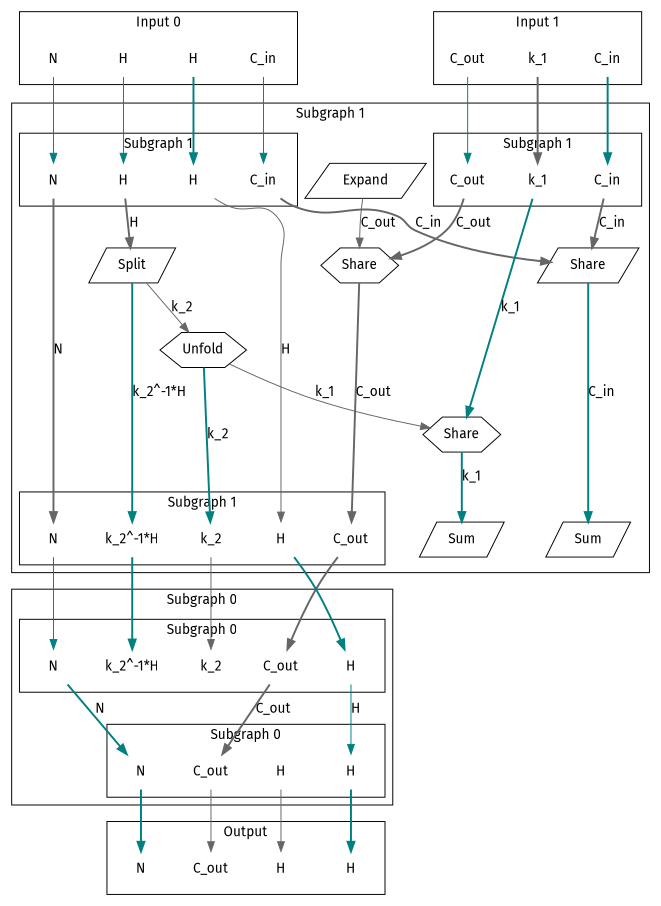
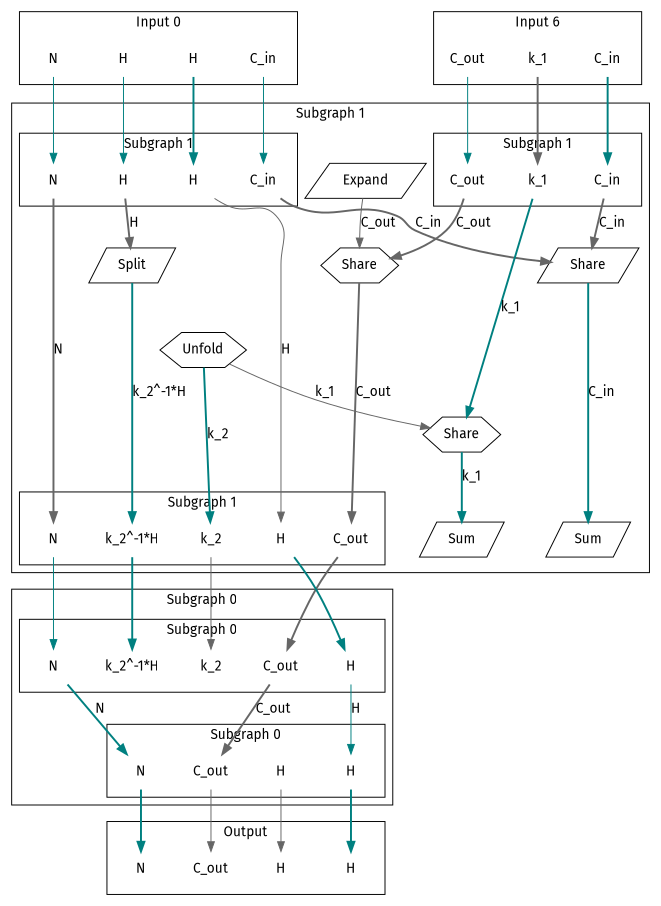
cluster "Input 1": label "Input 1" -> "Input 6"
edge "Split" -> "Unfold": removed, label "k_2"
